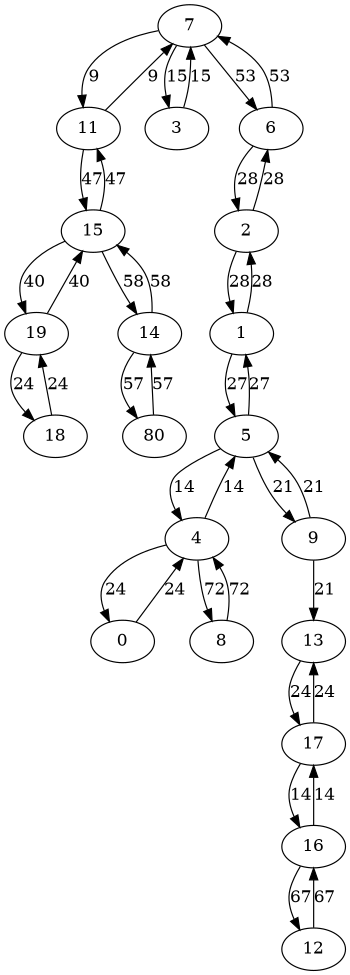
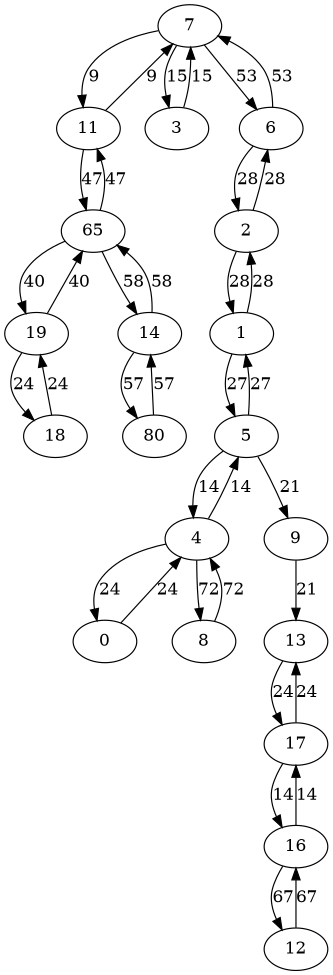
node "15": label "15" -> "65"
edge "9" -> "5": removed, label "21"
